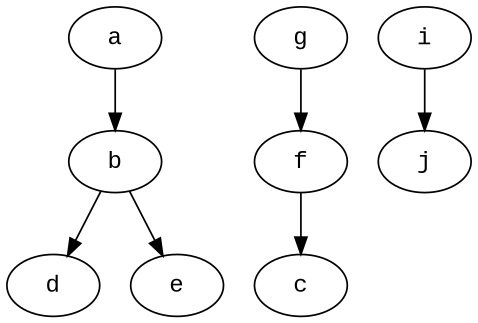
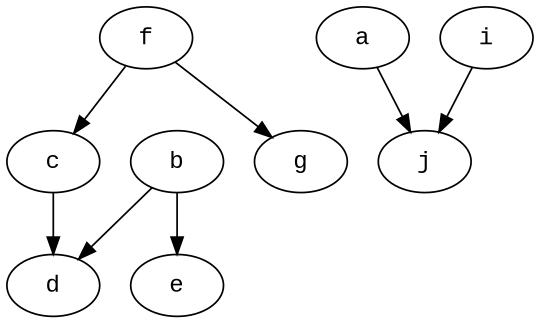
edge "a" -> "b": now "a" -> "j"
edge "g" -> "f": reversed
edge "c" -> "d": added
